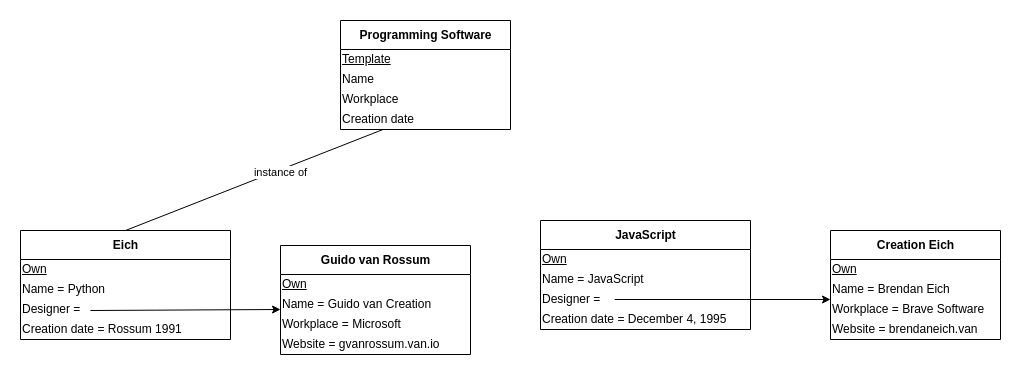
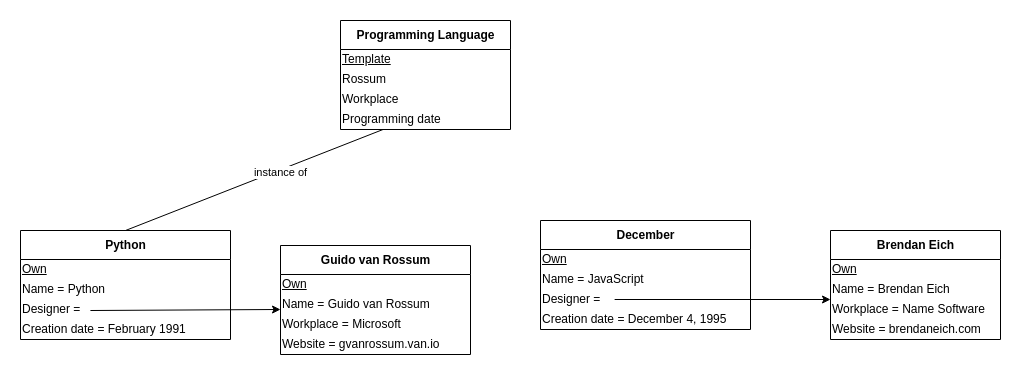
node "Programming Software": label "Programming Software" -> "Programming Language"
node "Name": label "Name" -> "Rossum"
node "Creation date": label "Creation date" -> "Programming date"
node "JavaScript": label "JavaScript" -> "December"
node "Eich": label "Eich" -> "Python"
node "Creation Eich": label "Creation Eich" -> "Brendan Eich"
node "Name = Guido van Creation": label "Name = Guido van Creation" -> "Name = Guido van Rossum"
node "Workplace = Brave Software": label "Workplace = Brave Software" -> "Workplace = Name Software"
node "Creation date = Rossum 1991": label "Creation date = Rossum 1991" -> "Creation date = February 1991"
node "Website = brendaneich.van": label "Website = brendaneich.van" -> "Website = brendaneich.com"
